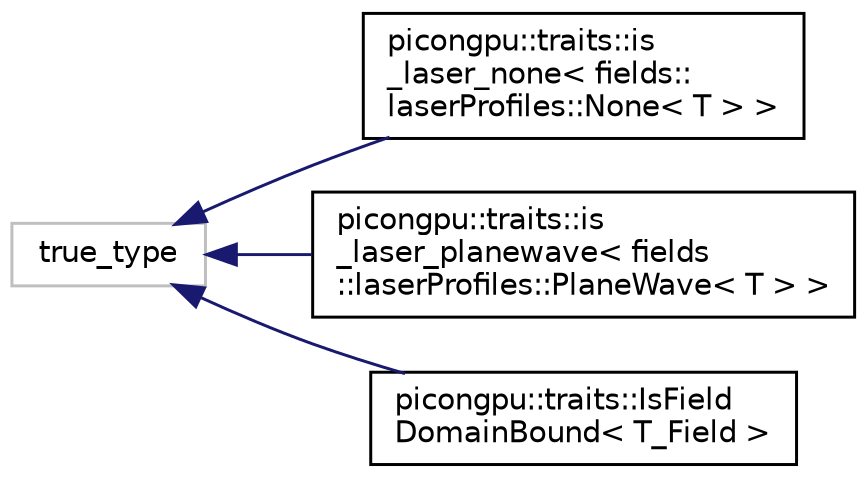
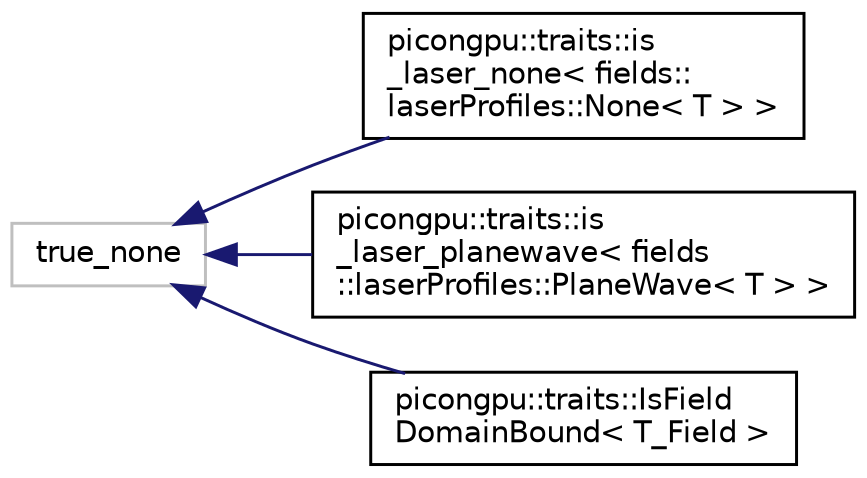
node "true_type": label "true_type" -> "true_none"
